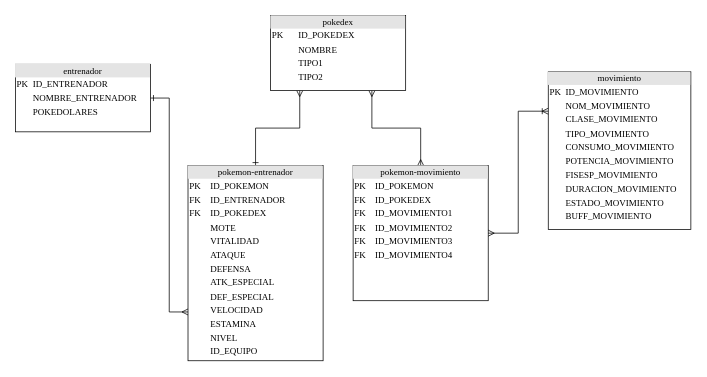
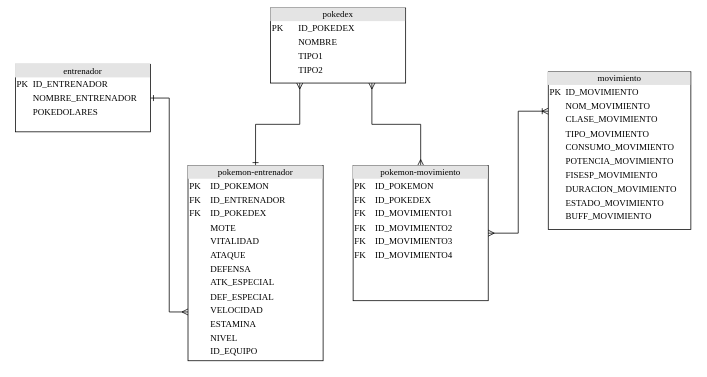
node "pokedex PK ID_POKEDEX NOMBRE TIPO1 TIPO2": moved (338, 53) -> (338, 45)
